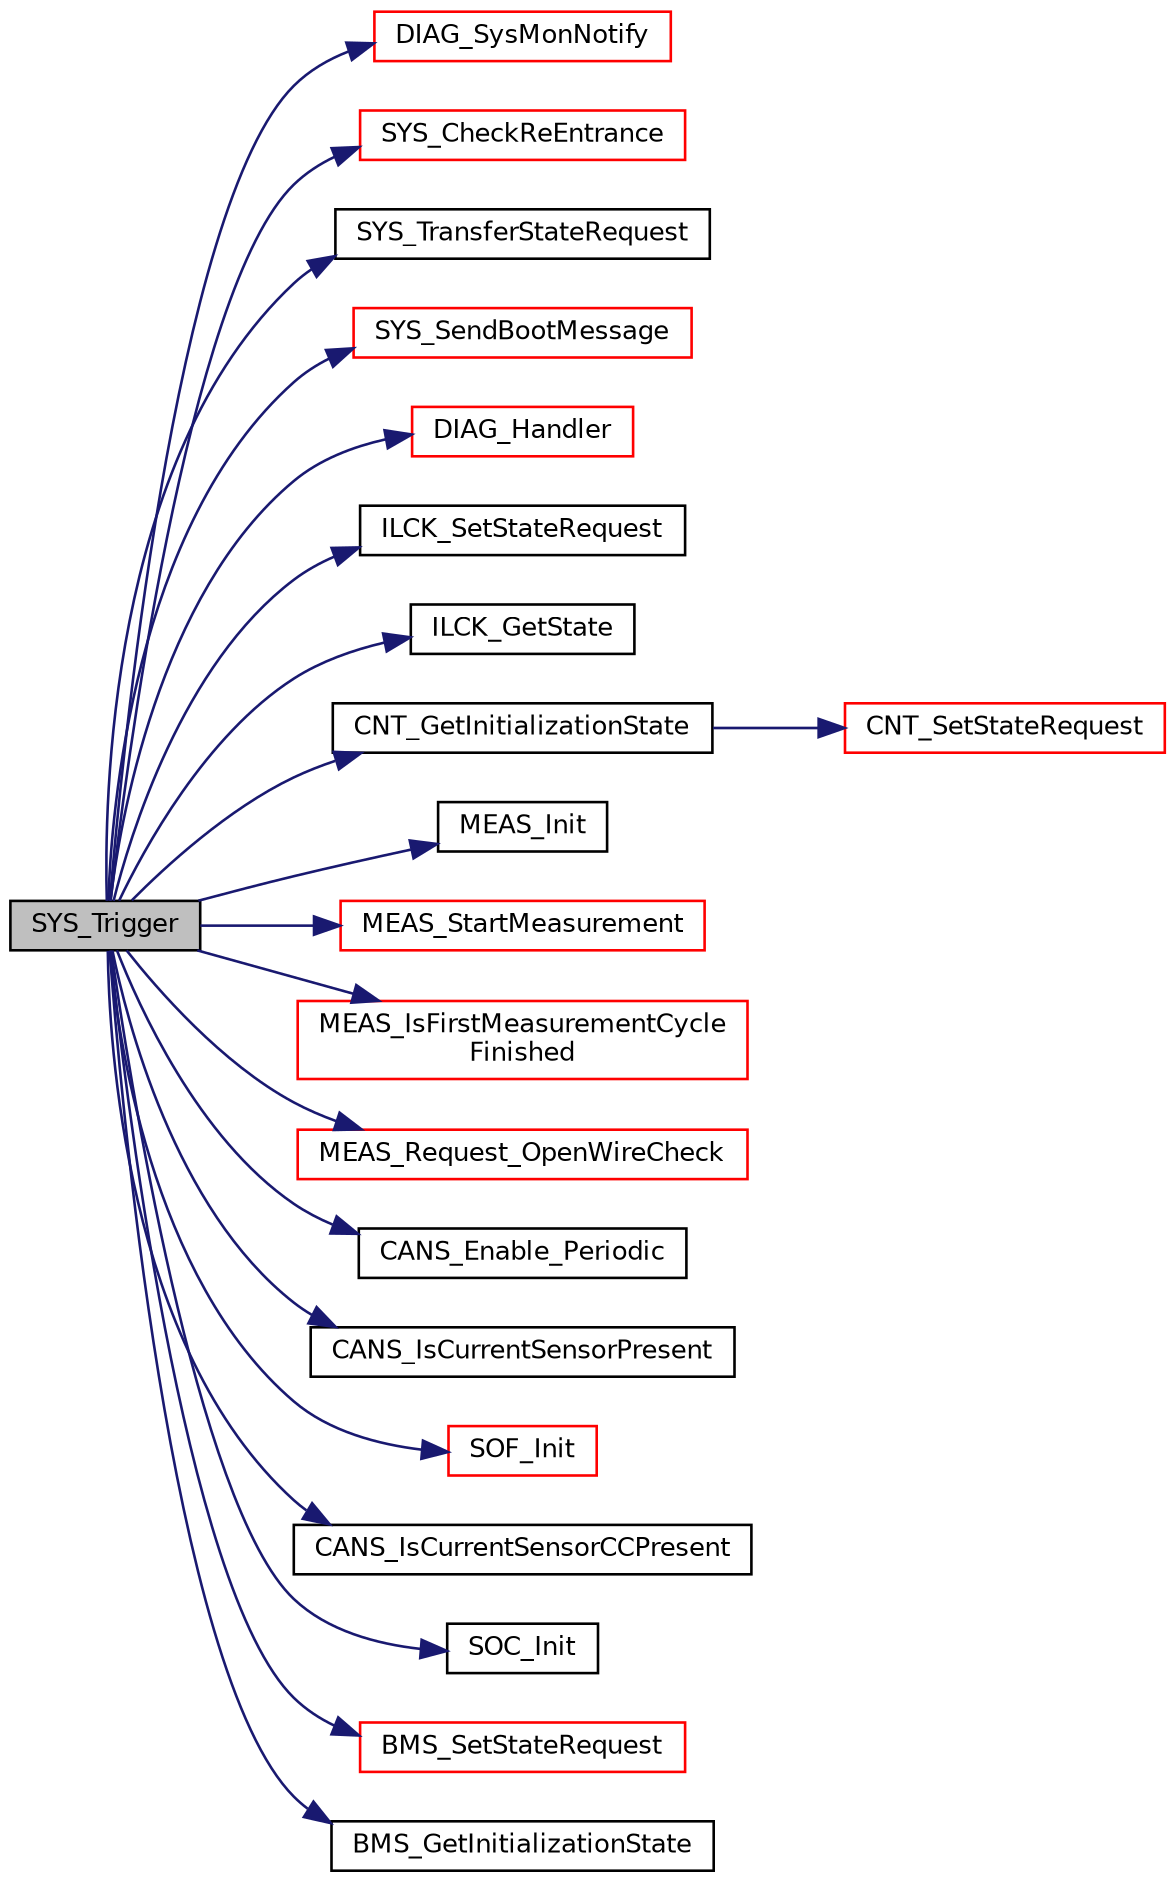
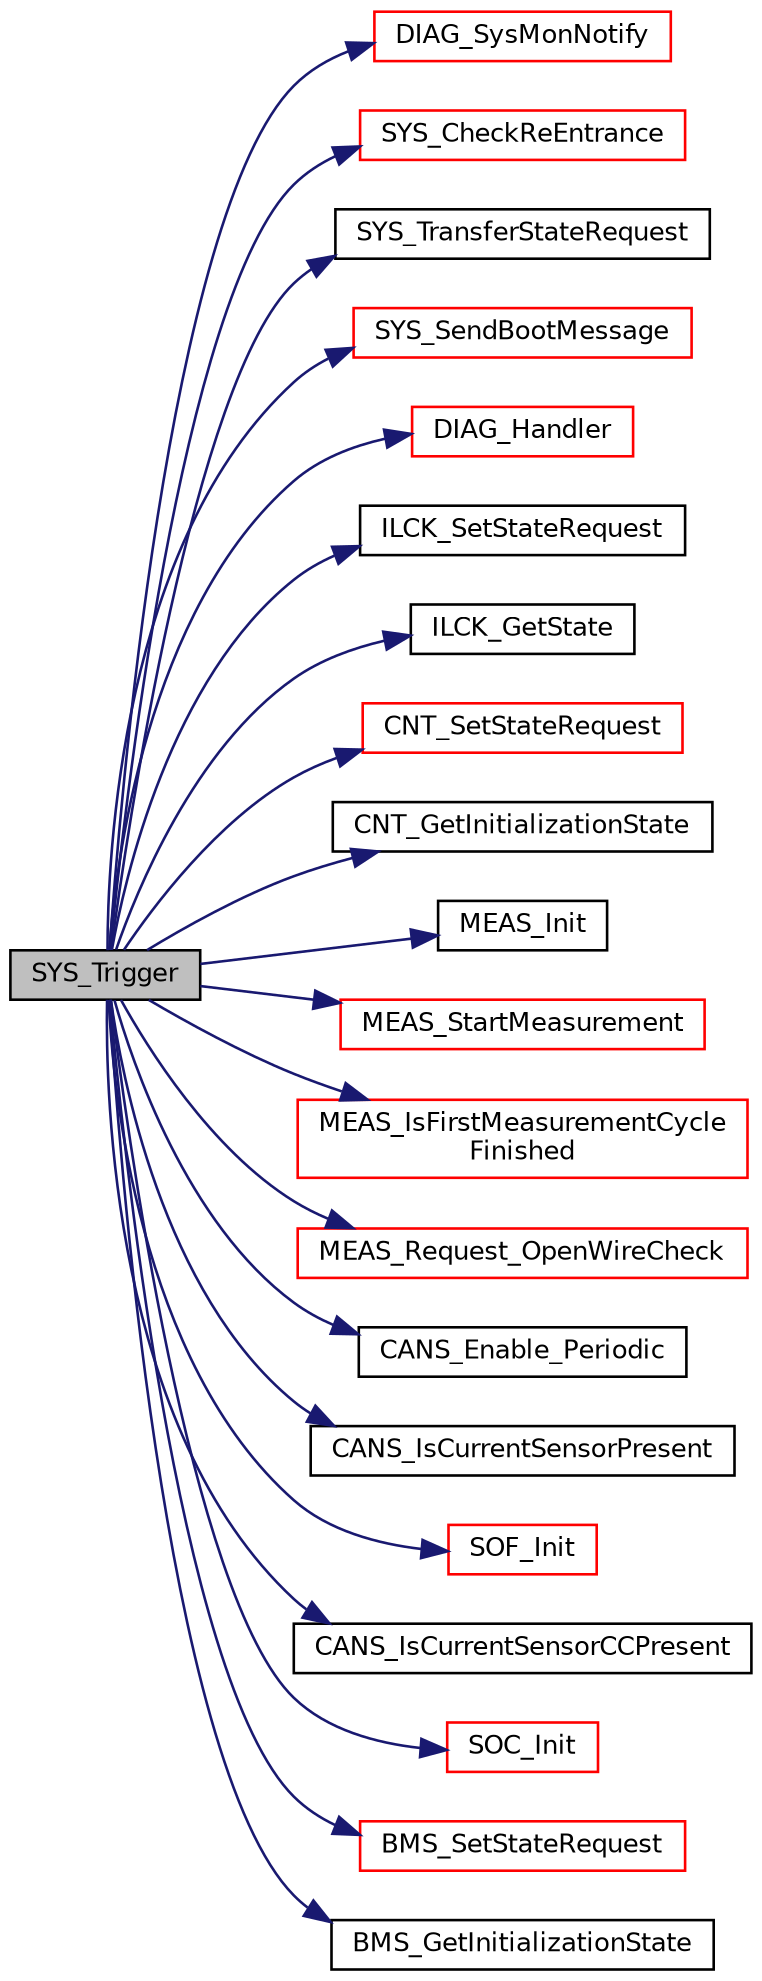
edge "CNT_GetInitializationState" -> "CNT_SetStateRequest": now "SYS_Trigger" -> "CNT_SetStateRequest"
node "SOC_Init": color black -> red
